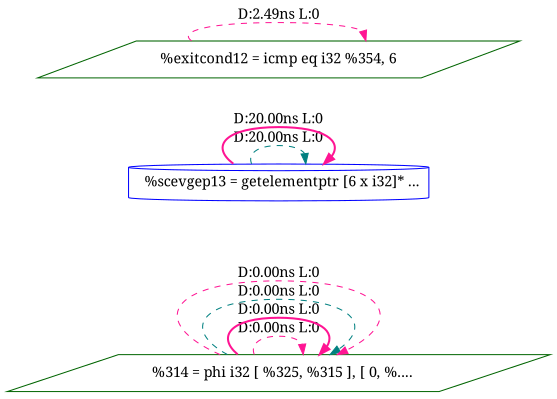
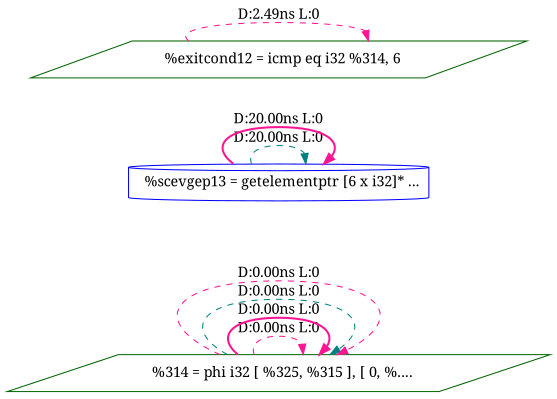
node "%exitcond12 = icmp eq i32 %354, 6": label "%exitcond12 = icmp eq i32 %354, 6" -> "%exitcond12 = icmp eq i32 %314, 6"
